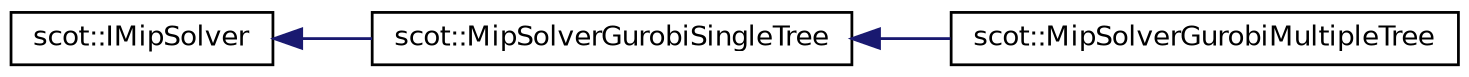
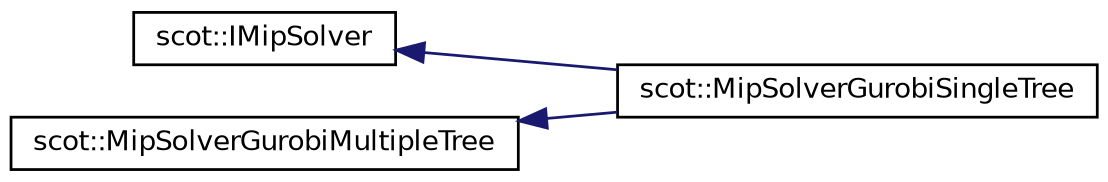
edge "scot::MipSolverGurobiMultipleTree" -> "scot::MipSolverGurobiSingleTree": reversed
